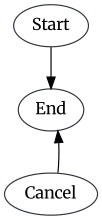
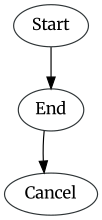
edge "Cancel" -> "End": reversed
